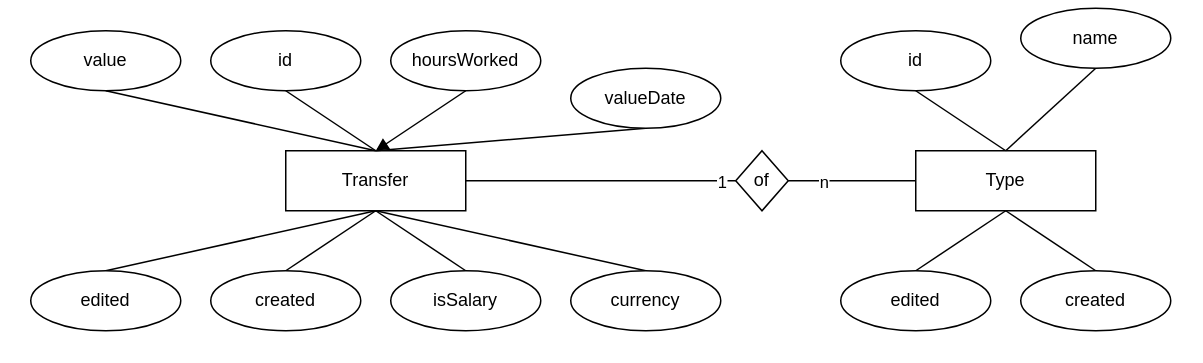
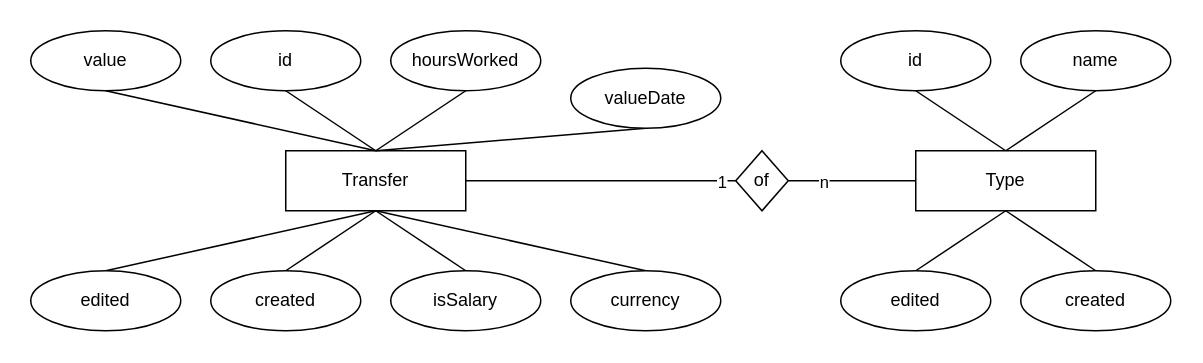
node "name": moved (1096, 38) -> (1096, 61)
edge "hoursWorked" -> "Transfer": arrowhead block -> none
